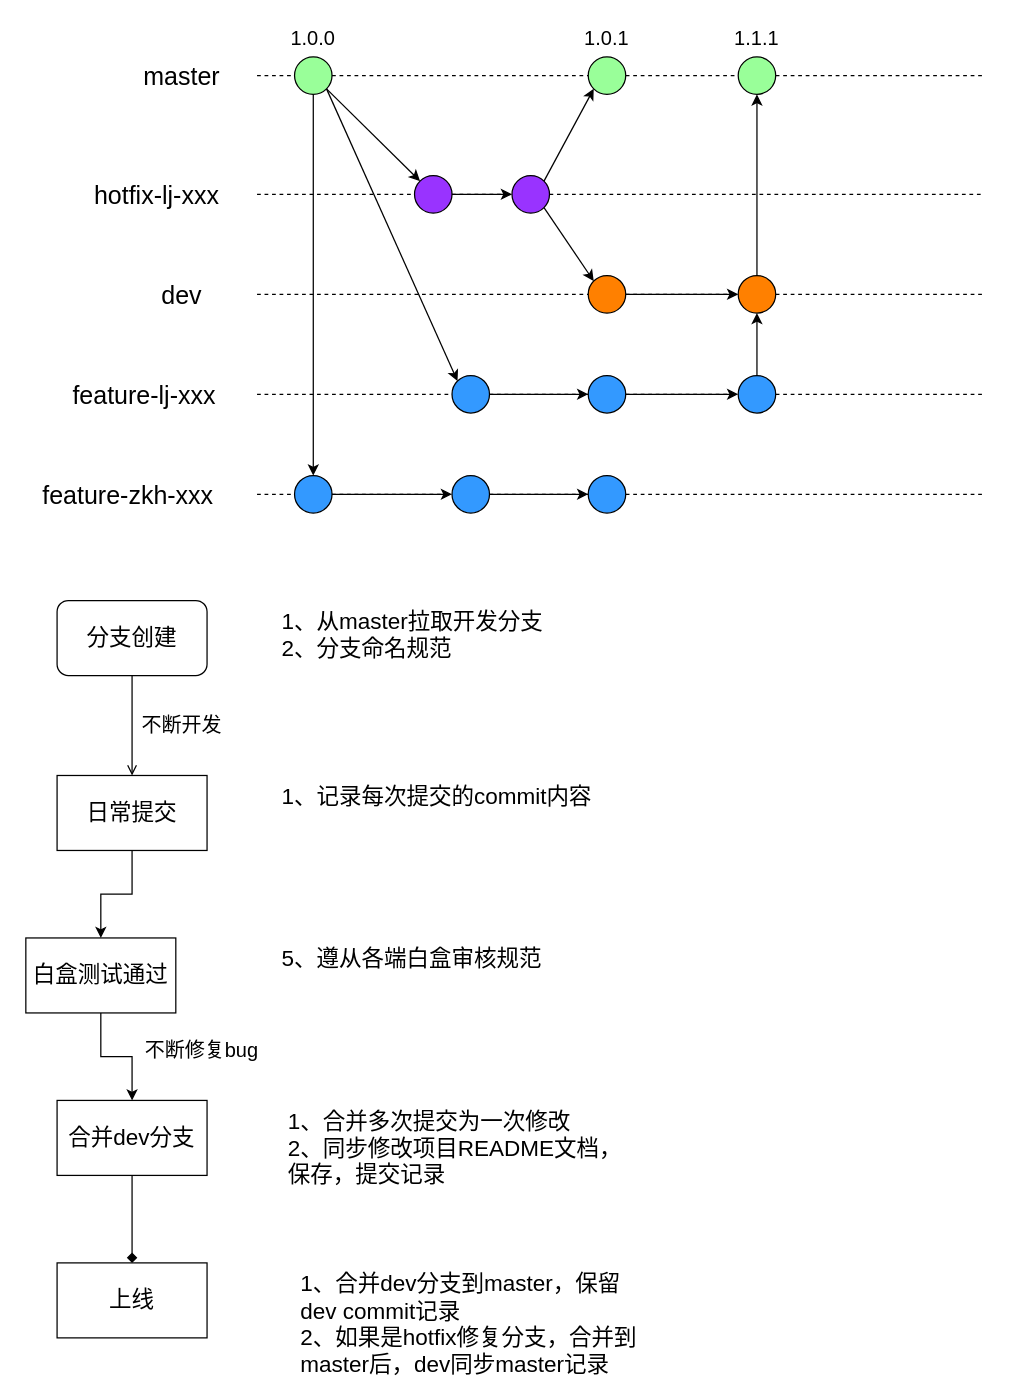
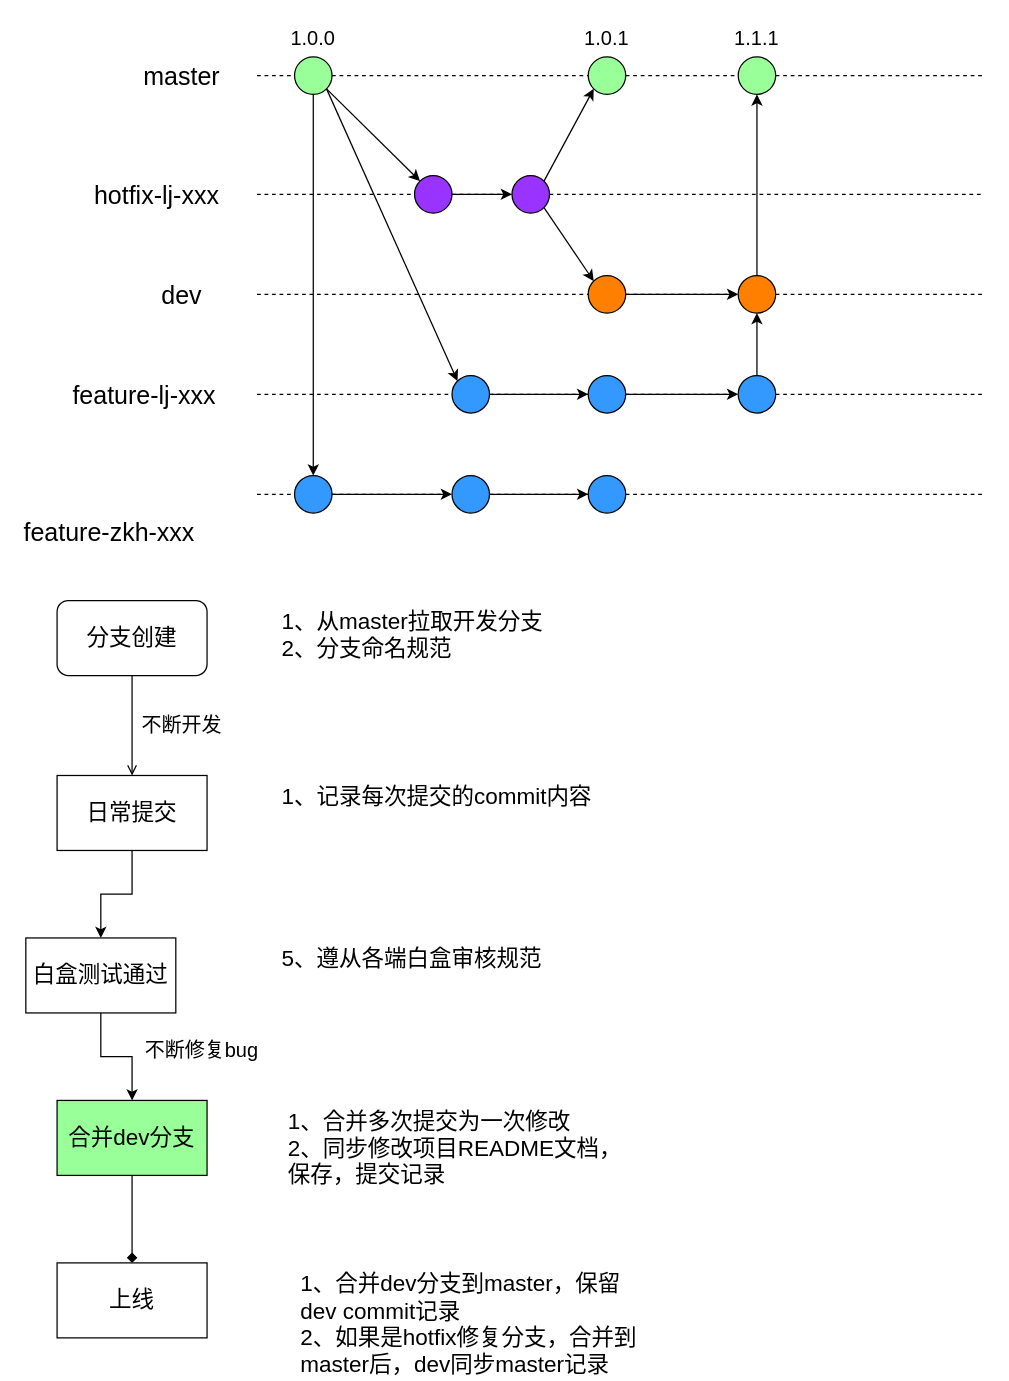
node "feature-zkh-xxx": moved (128, 494) -> (109, 532)
node "合并dev分支": fillcolor #ffffff -> #99ff99
